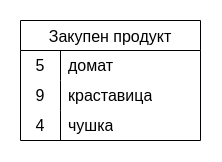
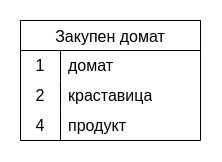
node "Закупен продукт": label "Закупен продукт" -> "Закупен домат"
node "5": label "5" -> "1"
node "9": label "9" -> "2"
node "чушка": label "чушка" -> "продукт"
